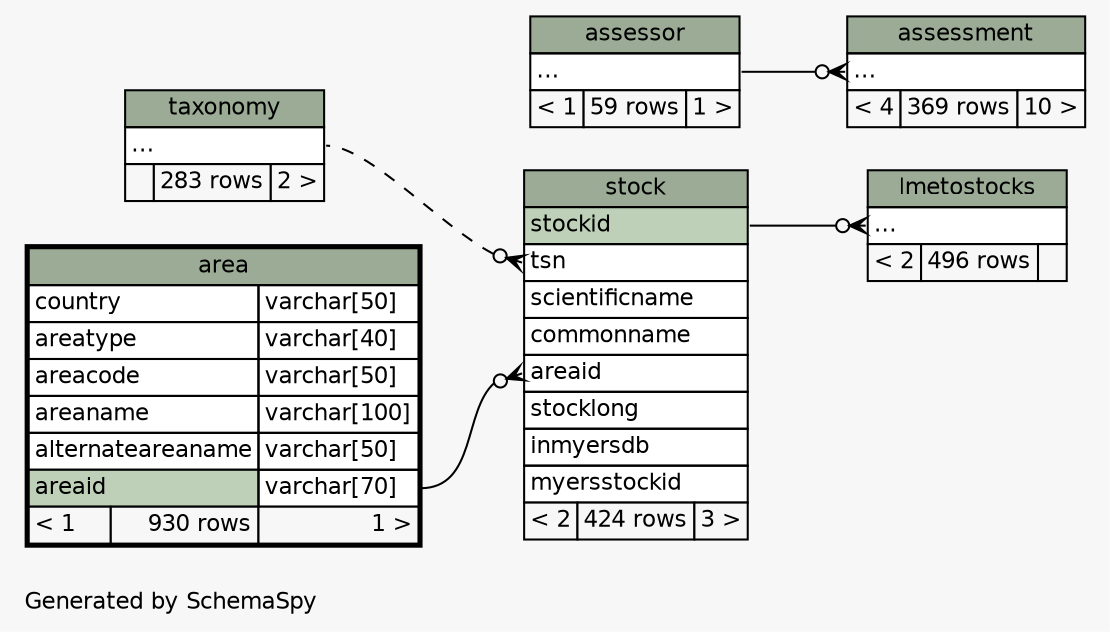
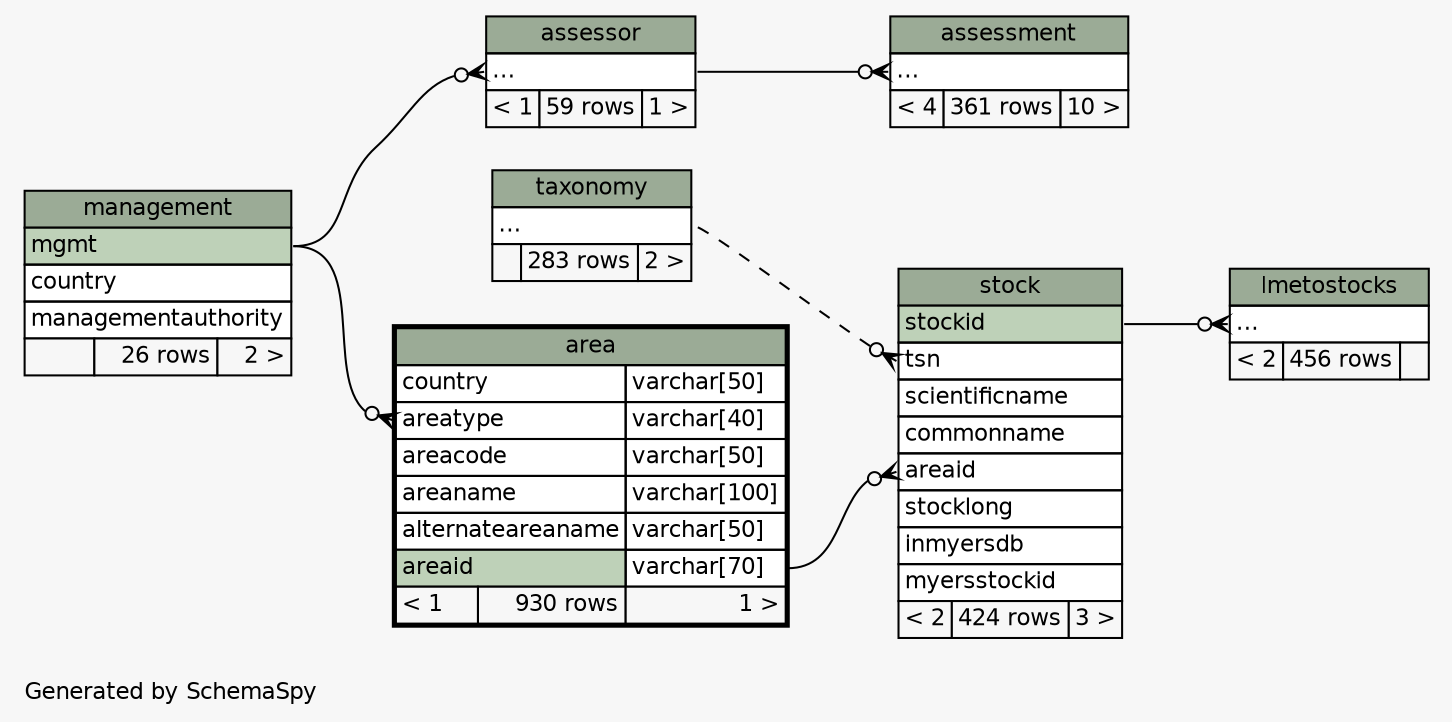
node "assessment": text "369 rows" -> "361 rows"
node "lmetostocks": text "496 rows" -> "456 rows"
node "management": added
